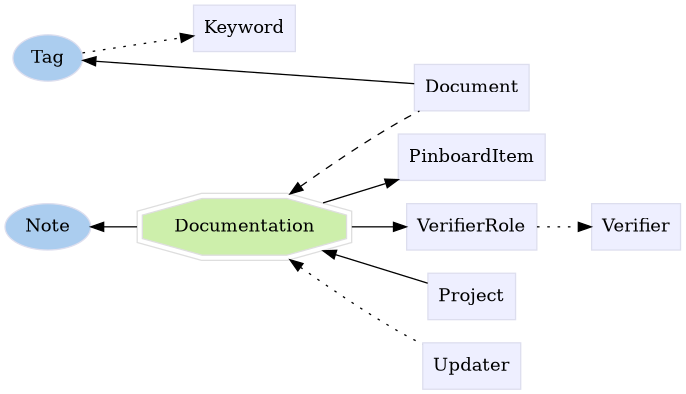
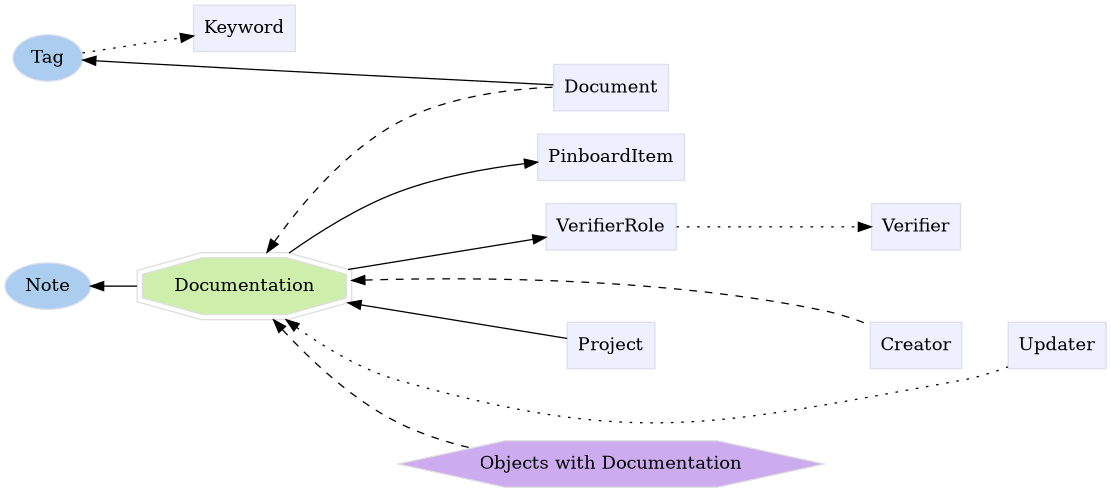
node "Creator": added
node "Objects with Documentation": added
